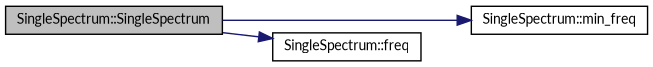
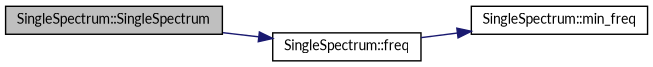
edge "SingleSpectrum::SingleSpectrum" -> "SingleSpectrum::min_freq": now "SingleSpectrum::freq" -> "SingleSpectrum::min_freq"
